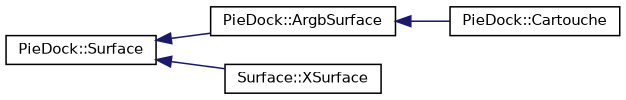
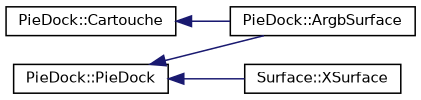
edge "PieDock::Cartouche" -> "PieDock::ArgbSurface": reversed
node "PieDock::Surface": label "PieDock::Surface" -> "PieDock::PieDock"
